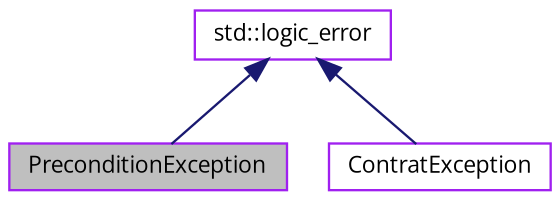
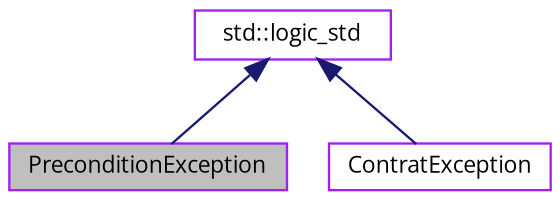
node "std::logic_error": label "std::logic_error" -> "std::logic_std"
